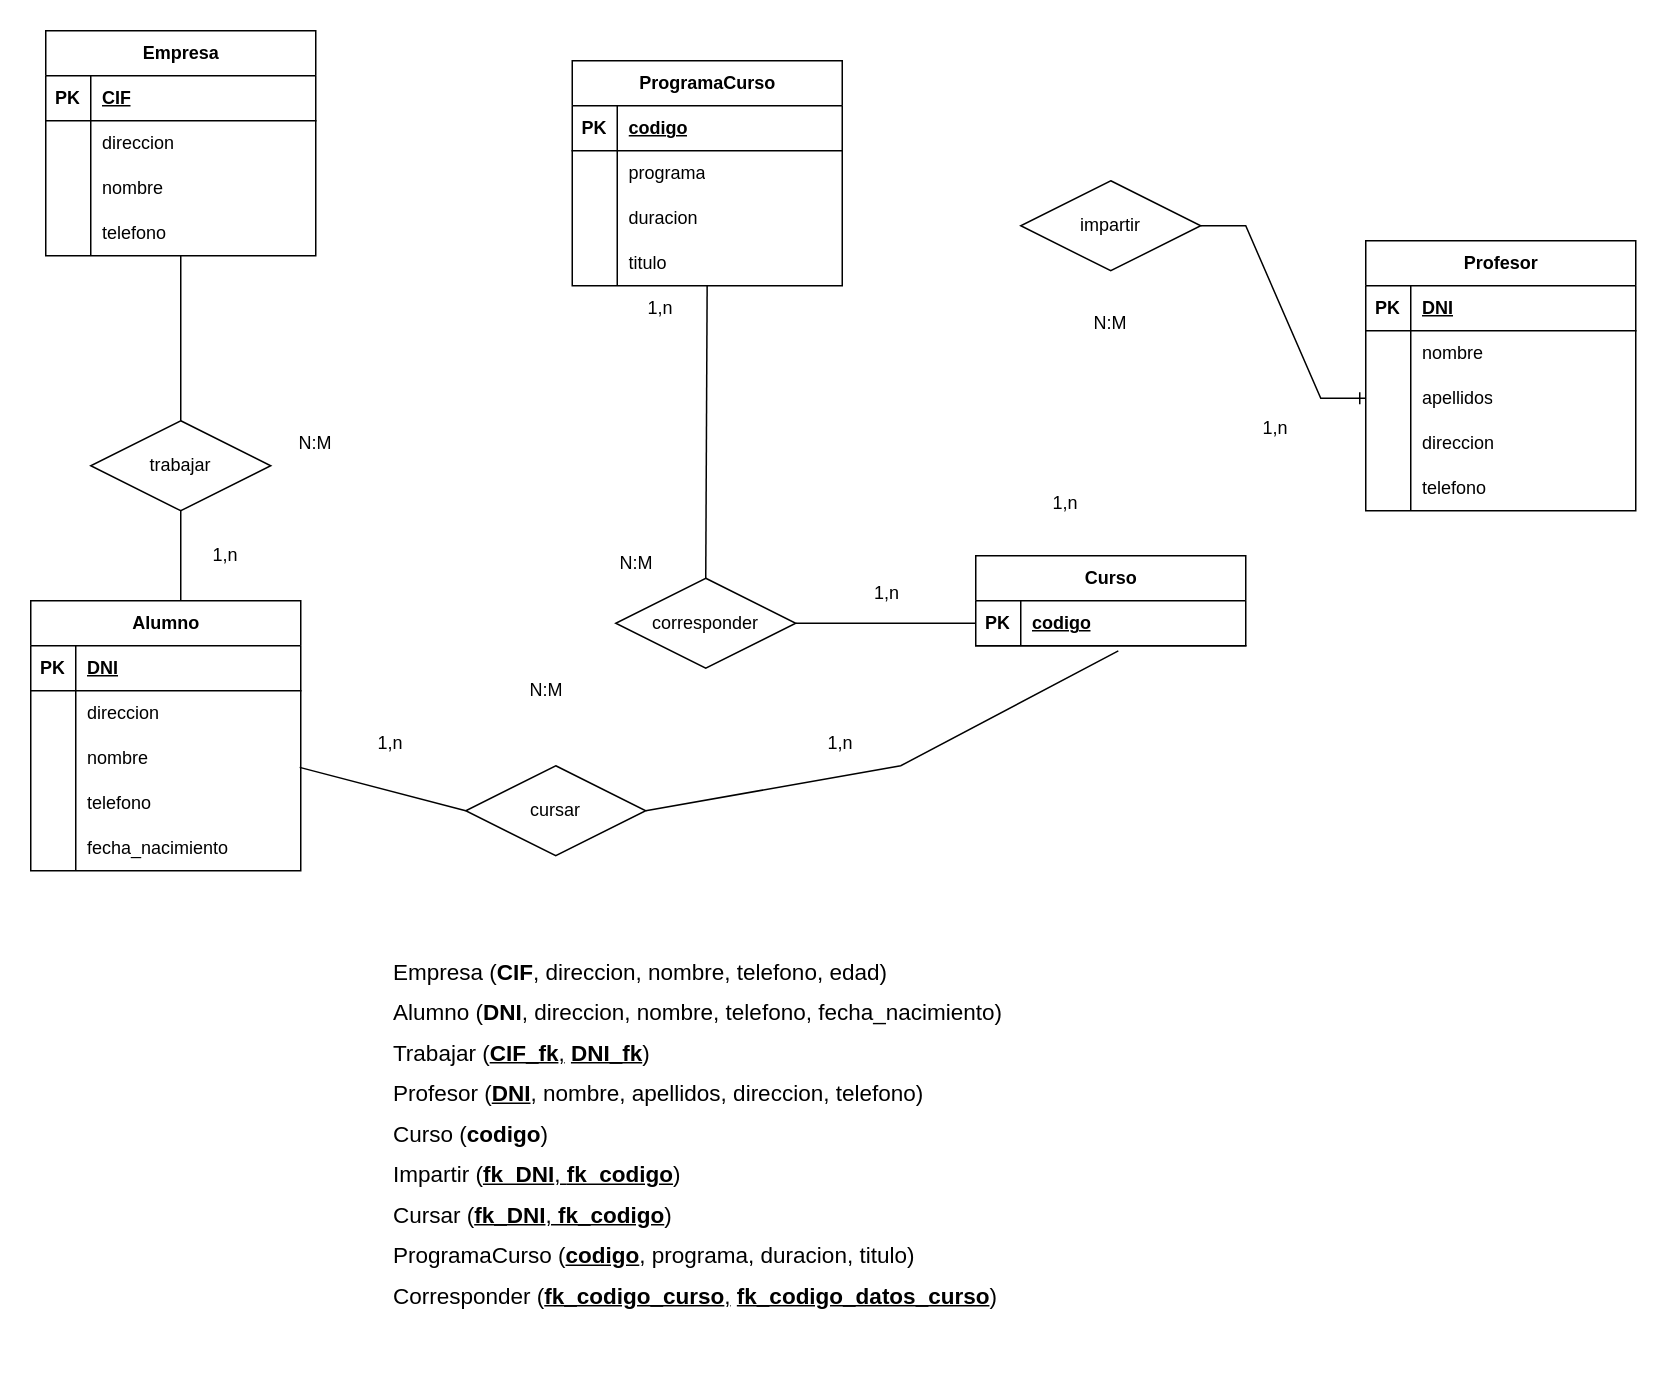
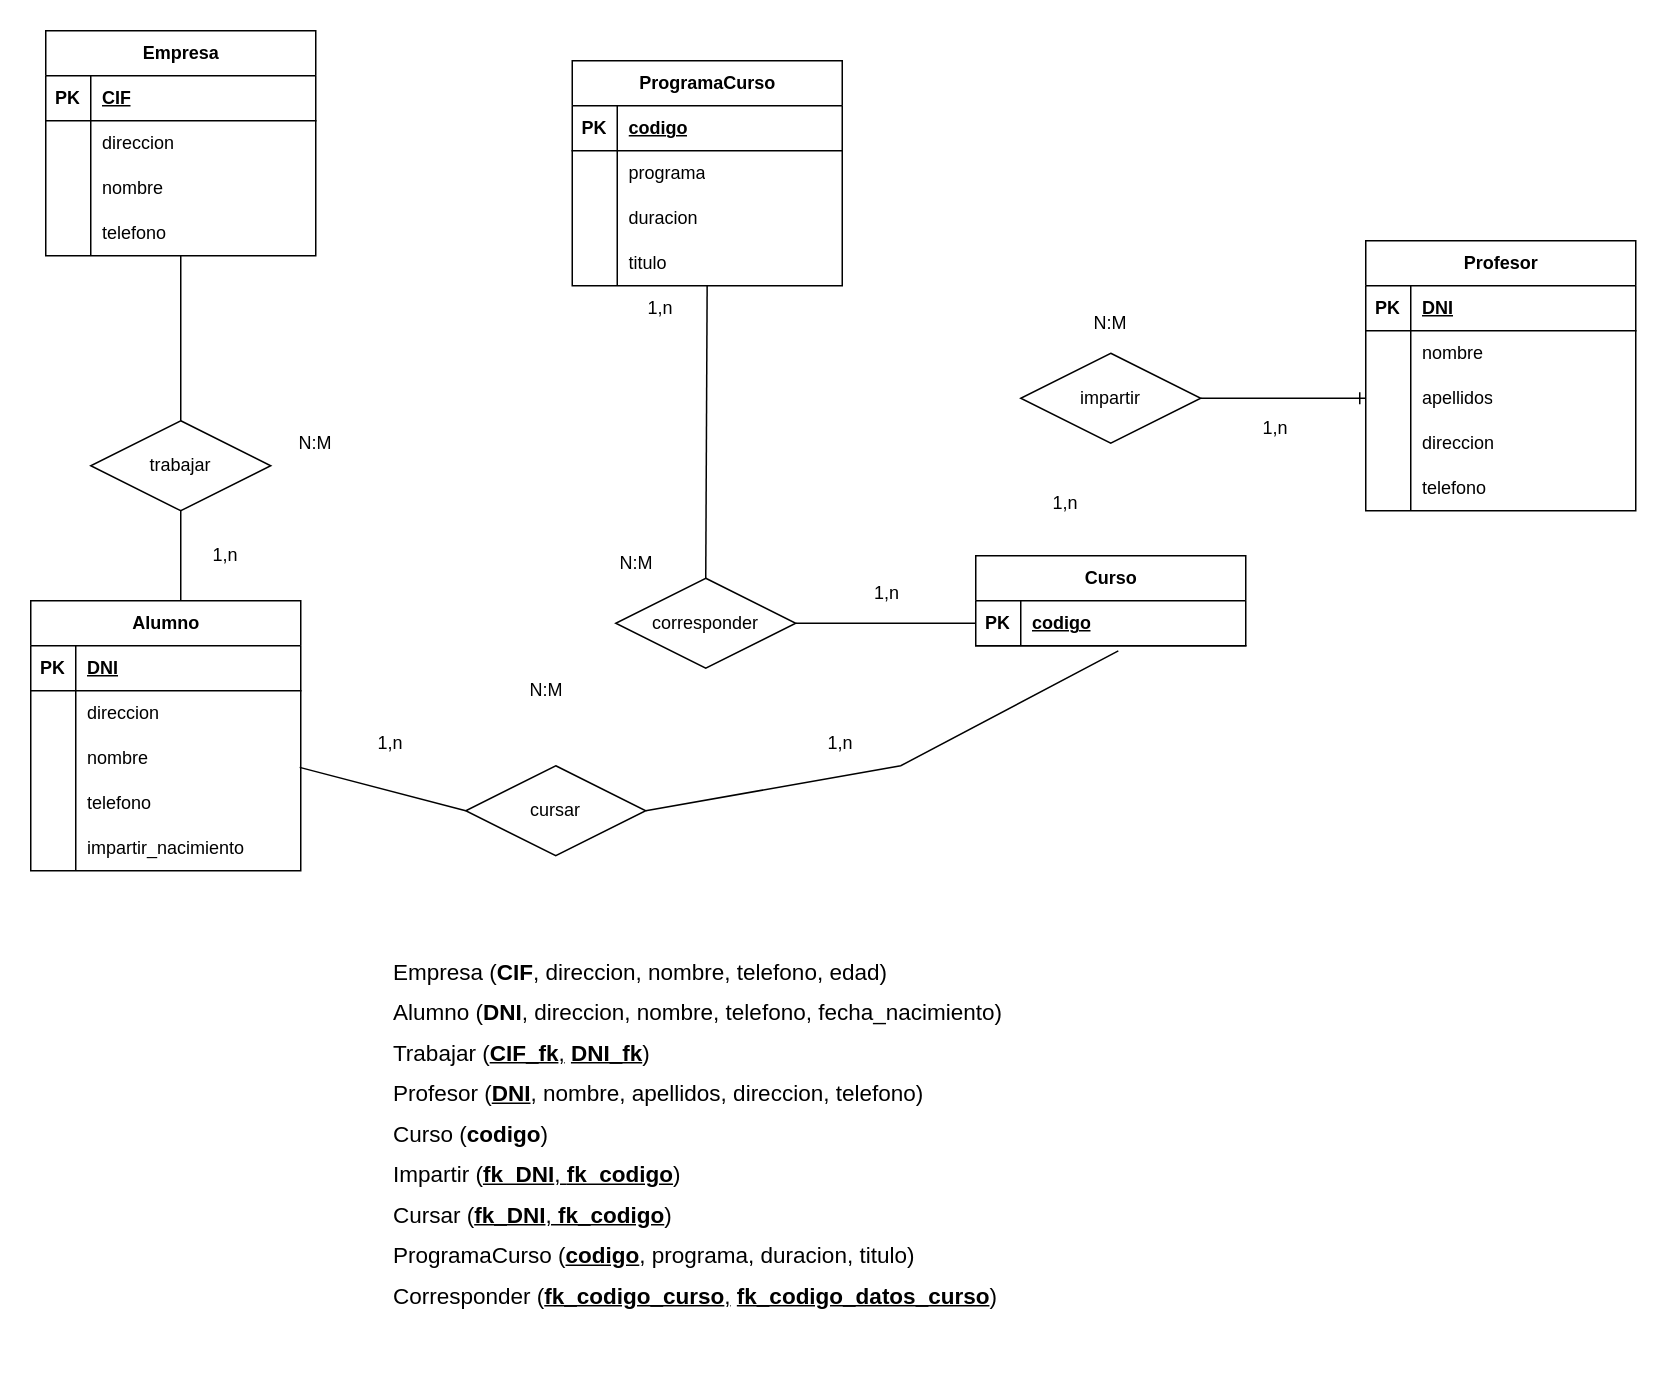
node "impartir": moved (1111, 226) -> (1111, 398)
node "fecha_nacimiento": label "fecha_nacimiento" -> "impartir_nacimiento"
